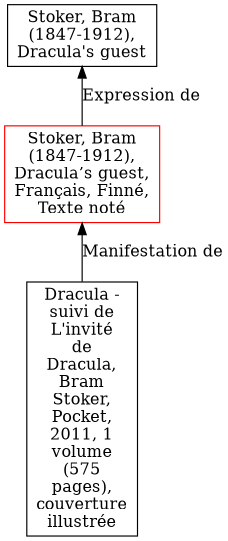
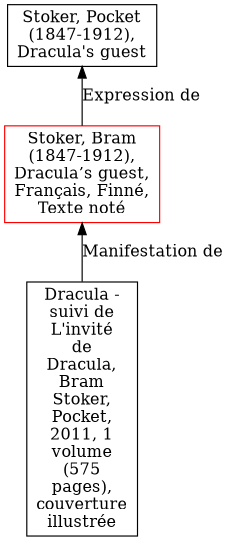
node "Stoker, Bram (1847-1912), Dracula's guest": label "Stoker, Bram (1847-1912), Dracula's guest" -> "Stoker, Pocket (1847-1912), Dracula's guest"
